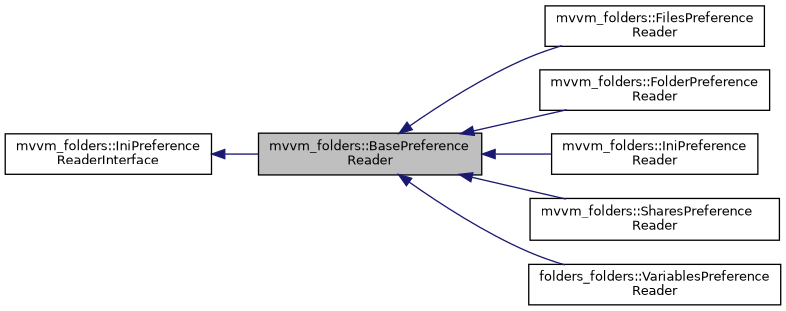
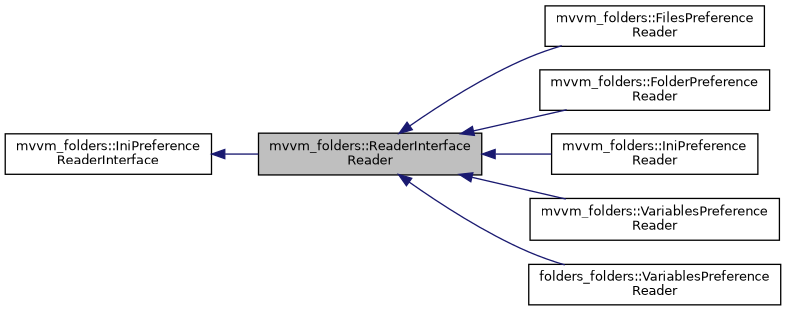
node "mvvm_folders::BasePreference Reader": label "mvvm_folders::BasePreference Reader" -> "mvvm_folders::ReaderInterface Reader"
node "mvvm_folders::SharesPreference Reader": label "mvvm_folders::SharesPreference Reader" -> "mvvm_folders::VariablesPreference Reader"
